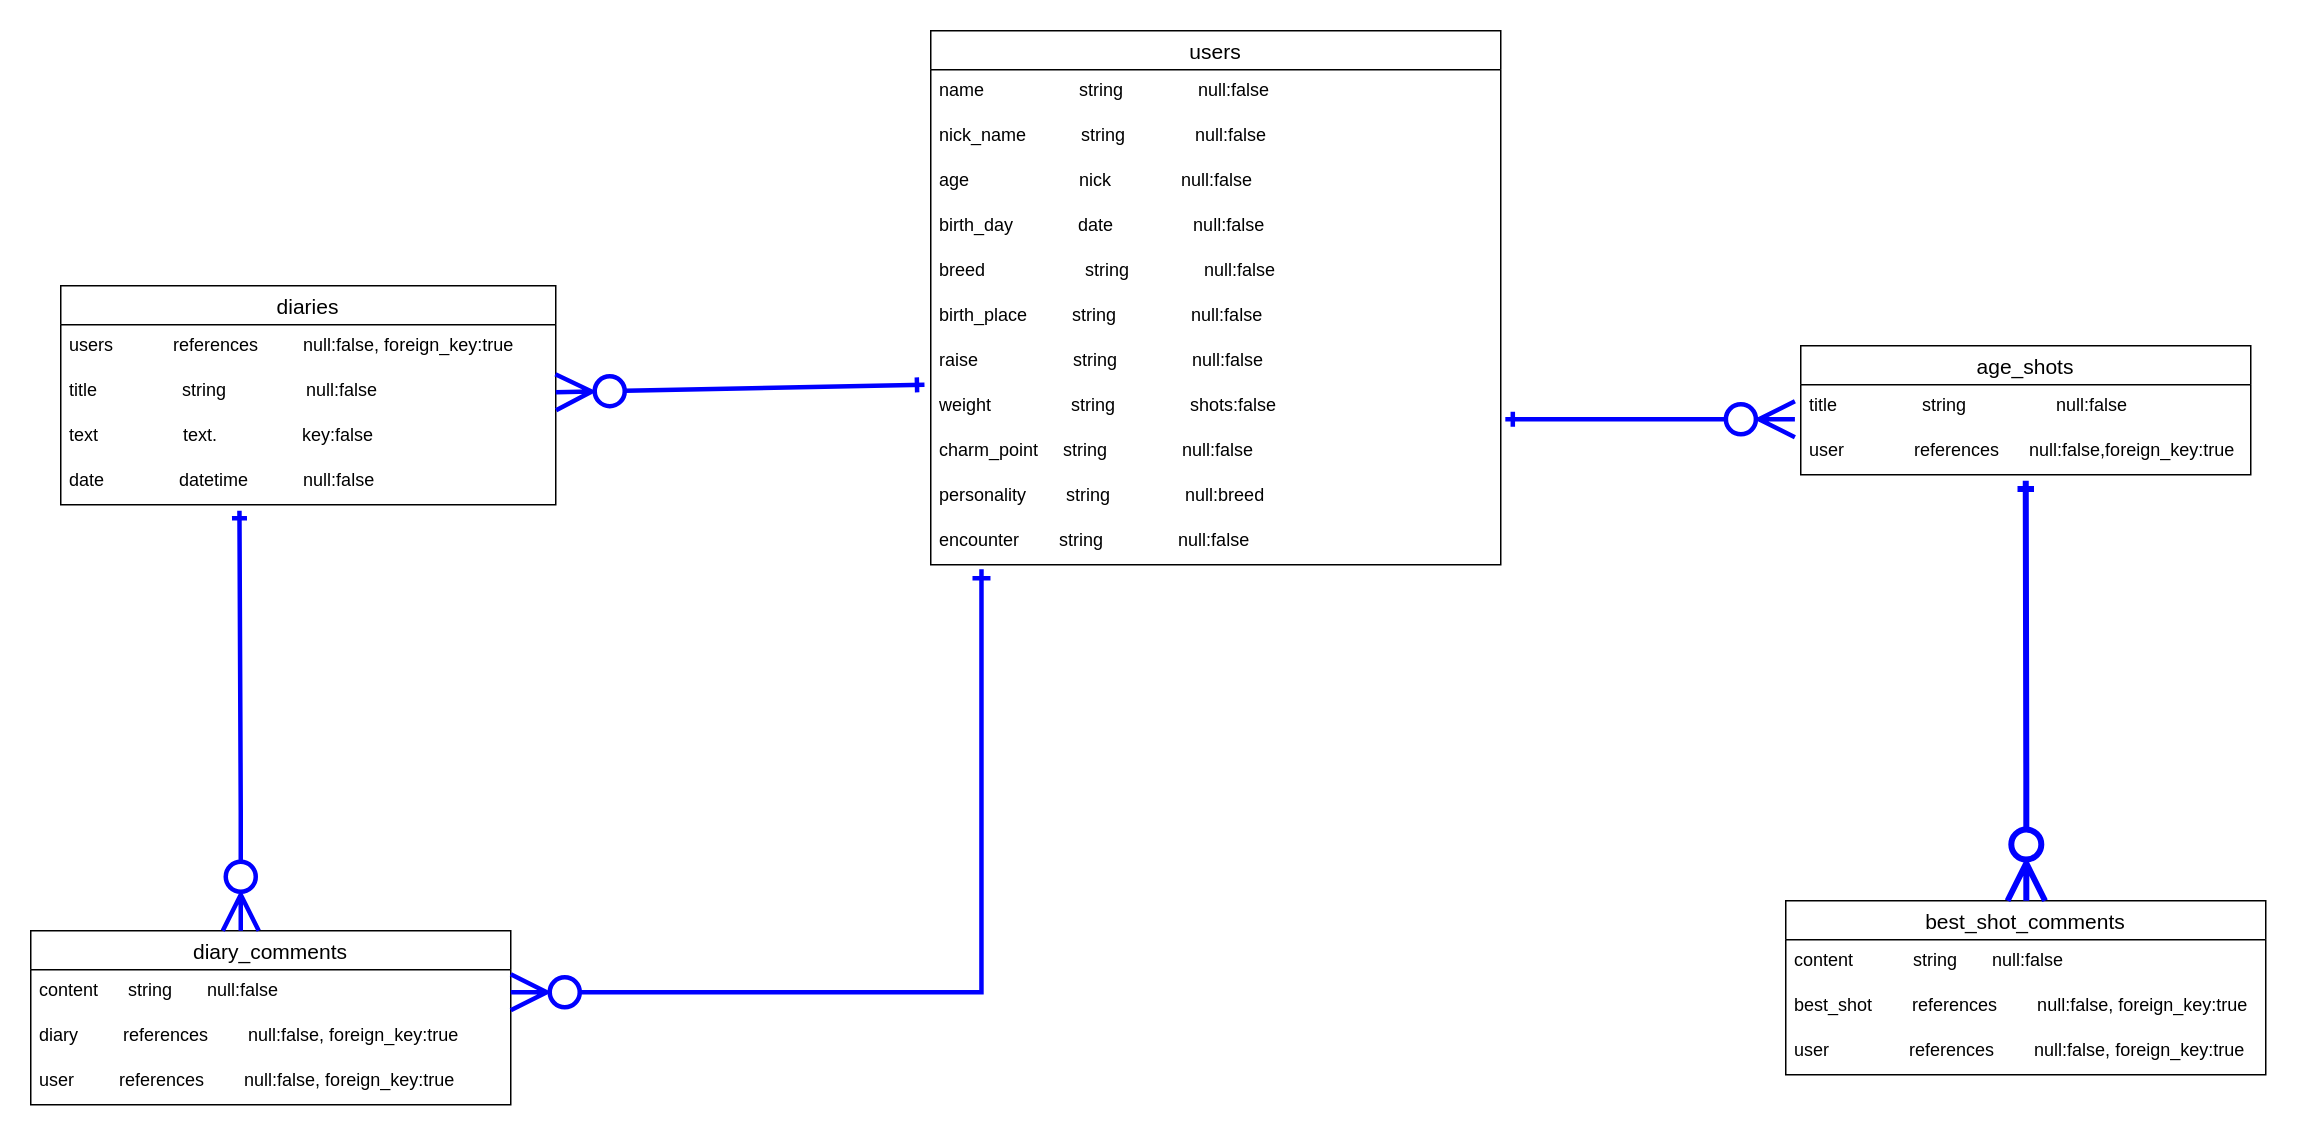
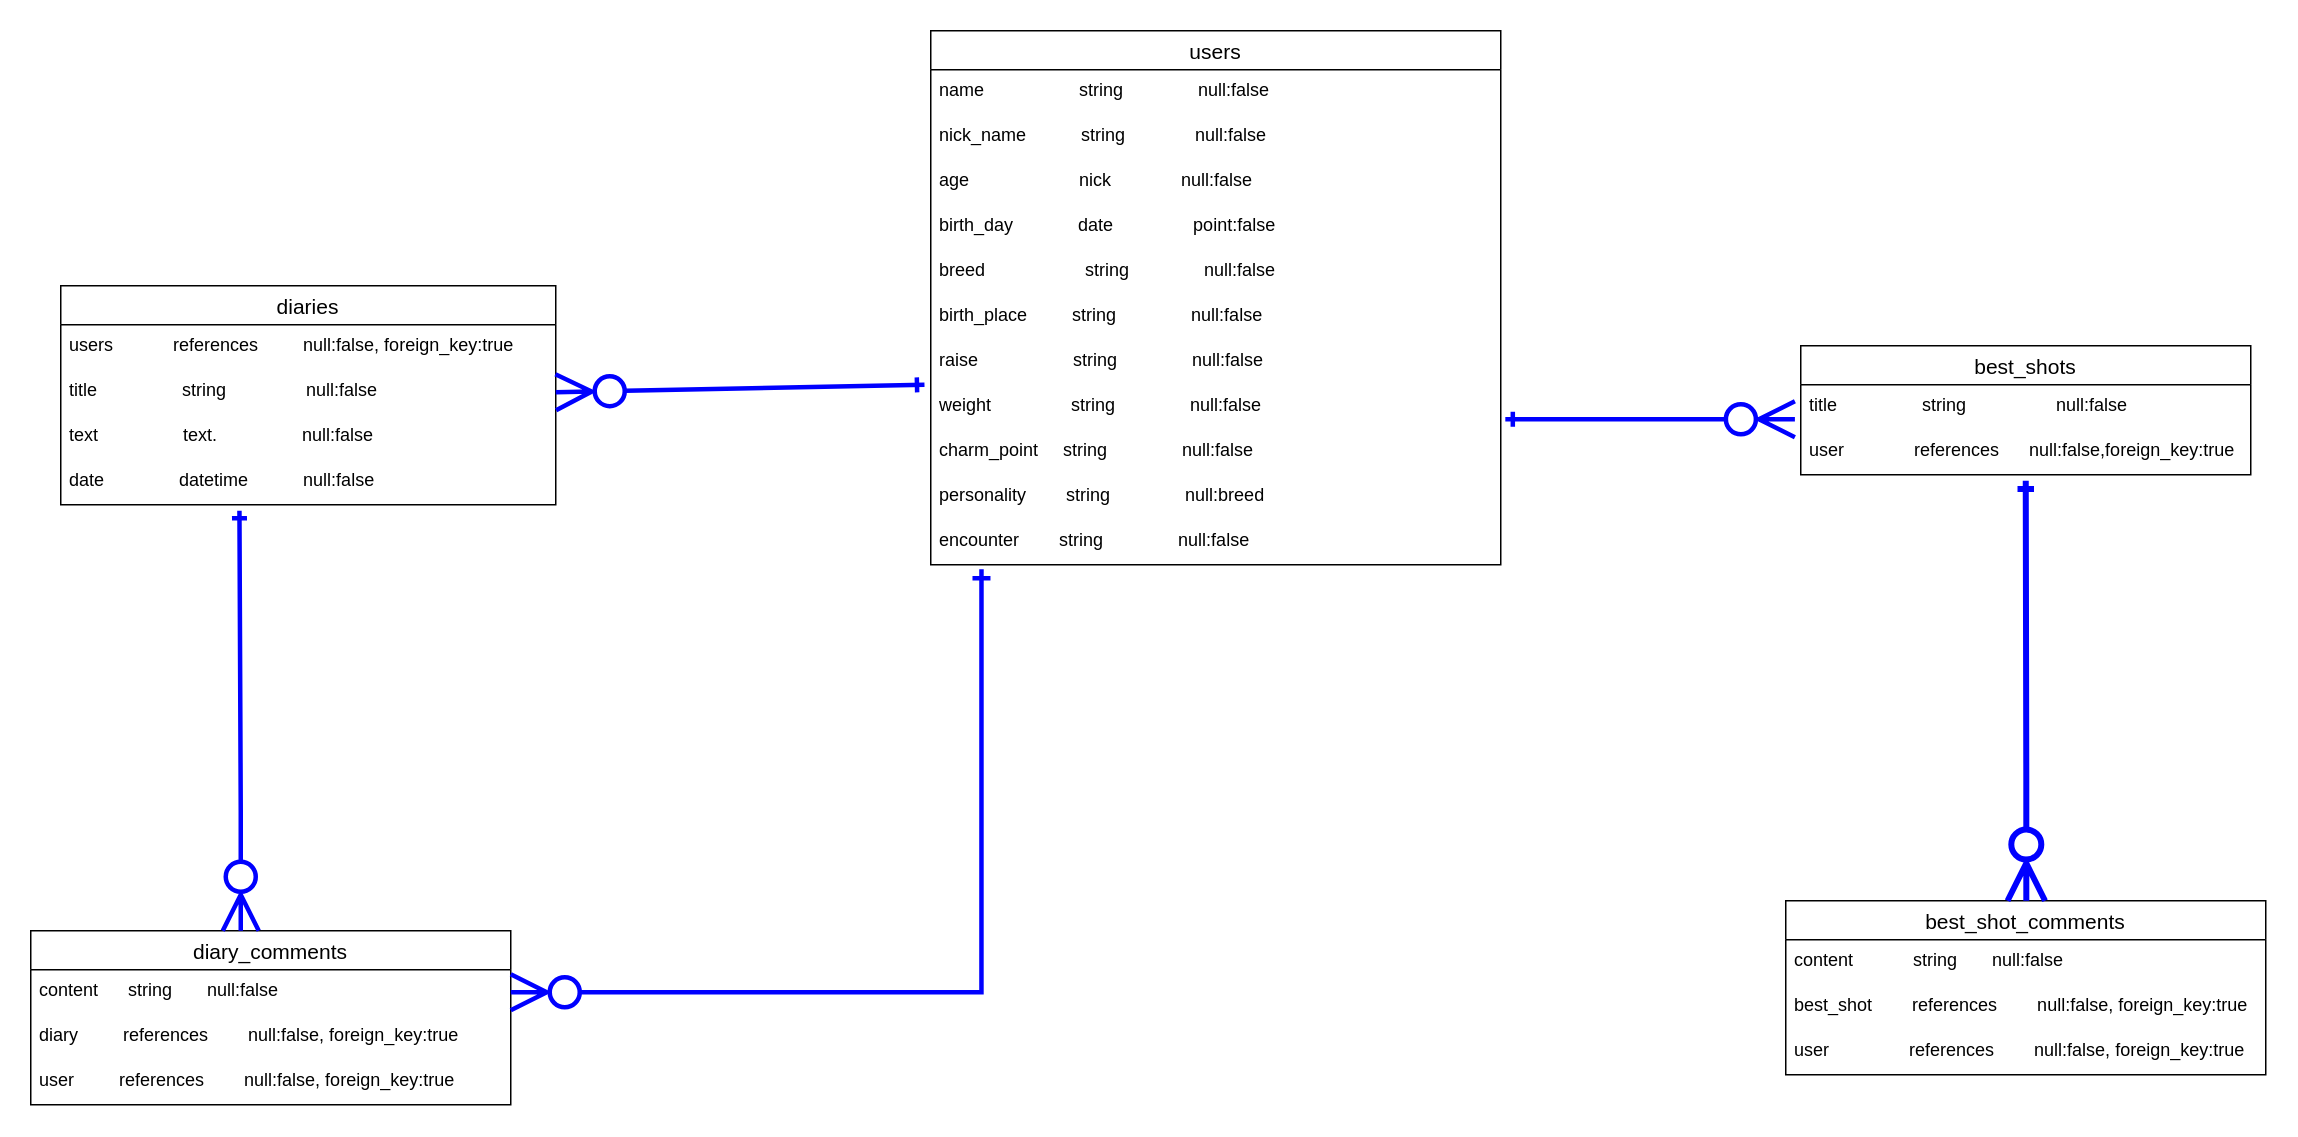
node "birth_day date null:false": label "birth_day date null:false" -> "birth_day date point:false"
node "age_shots": label "age_shots" -> "best_shots"
node "weight string shots:false": label "weight string shots:false" -> "weight string null:false"
node "text text. key:false": label "text text. key:false" -> "text text. null:false"
